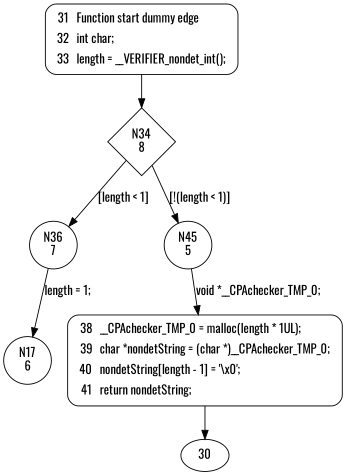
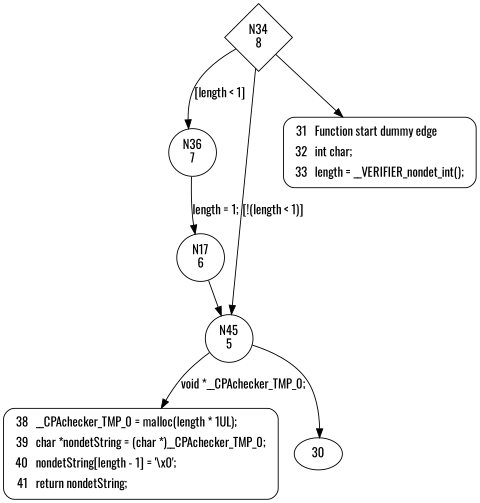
edge "31" -> "N34 8": reversed
edge "N17 6" -> "N45 5": added
edge "38" -> "30": now "N45 5" -> "30"
